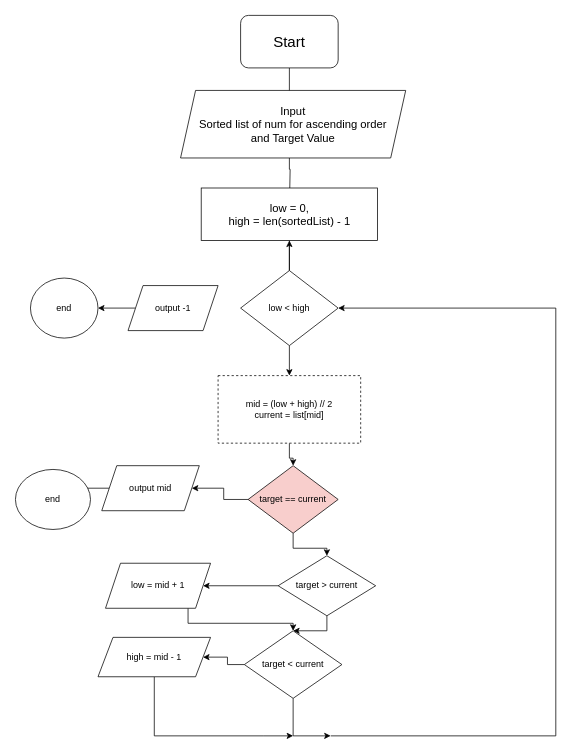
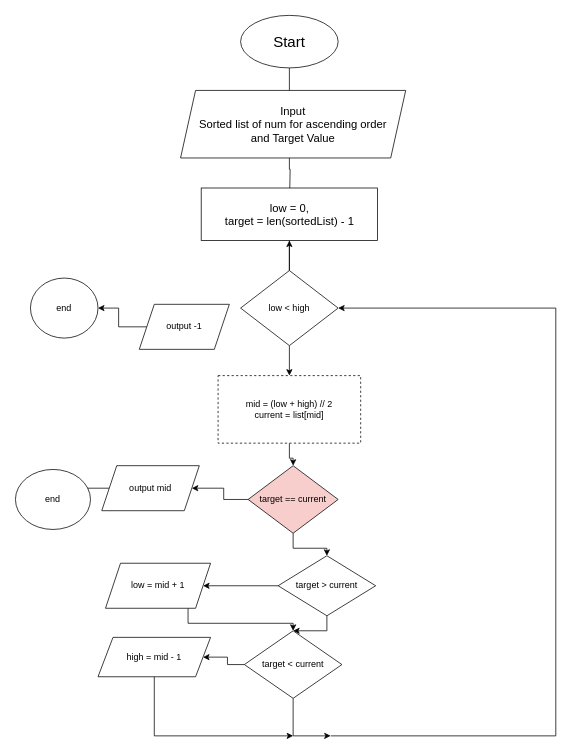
node "Start": shape rounded rectangle -> ellipse
node "low = 0, high = len(sortedList) - 1": label "low = 0, high = len(sortedList) - 1" -> "low = 0, target = len(sortedList) - 1"
node "output -1": moved (173, 308) -> (184, 327)
